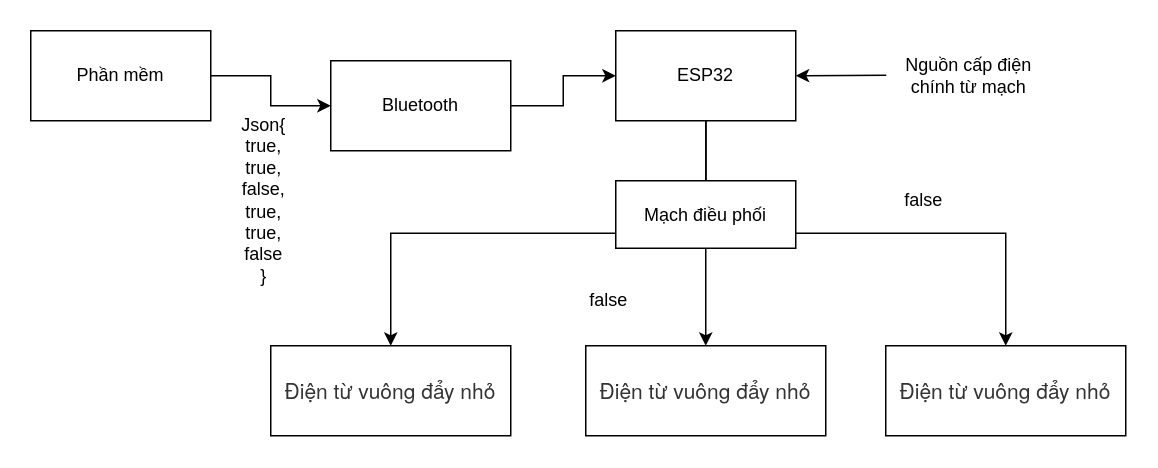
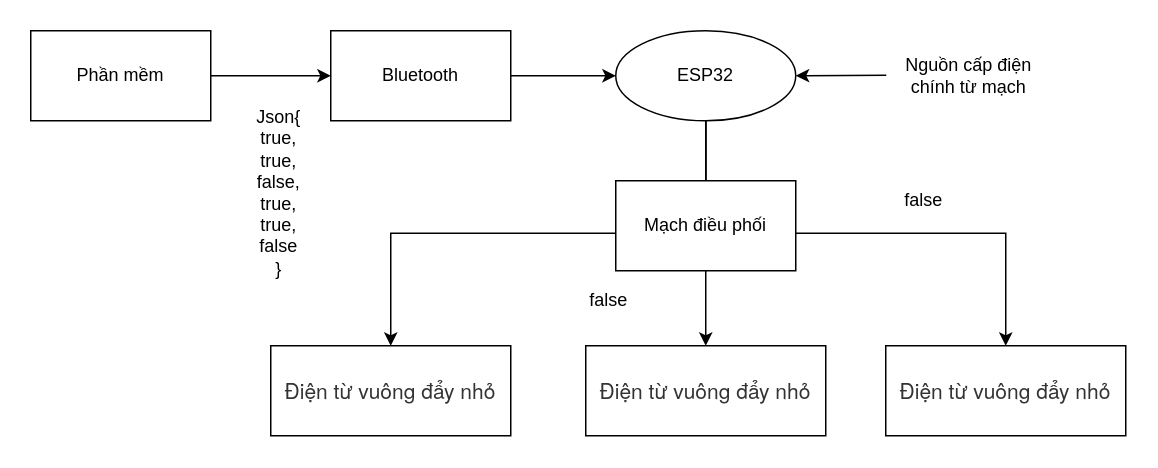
node "ESP32": shape rectangle -> ellipse
node "Bluetooth": moved (421, 106) -> (421, 76)
node "Json{ true, true, false, true, true, false }": moved (263, 200) -> (278, 193)
node "Mạch điều phối": size 180x68 -> 180x90
